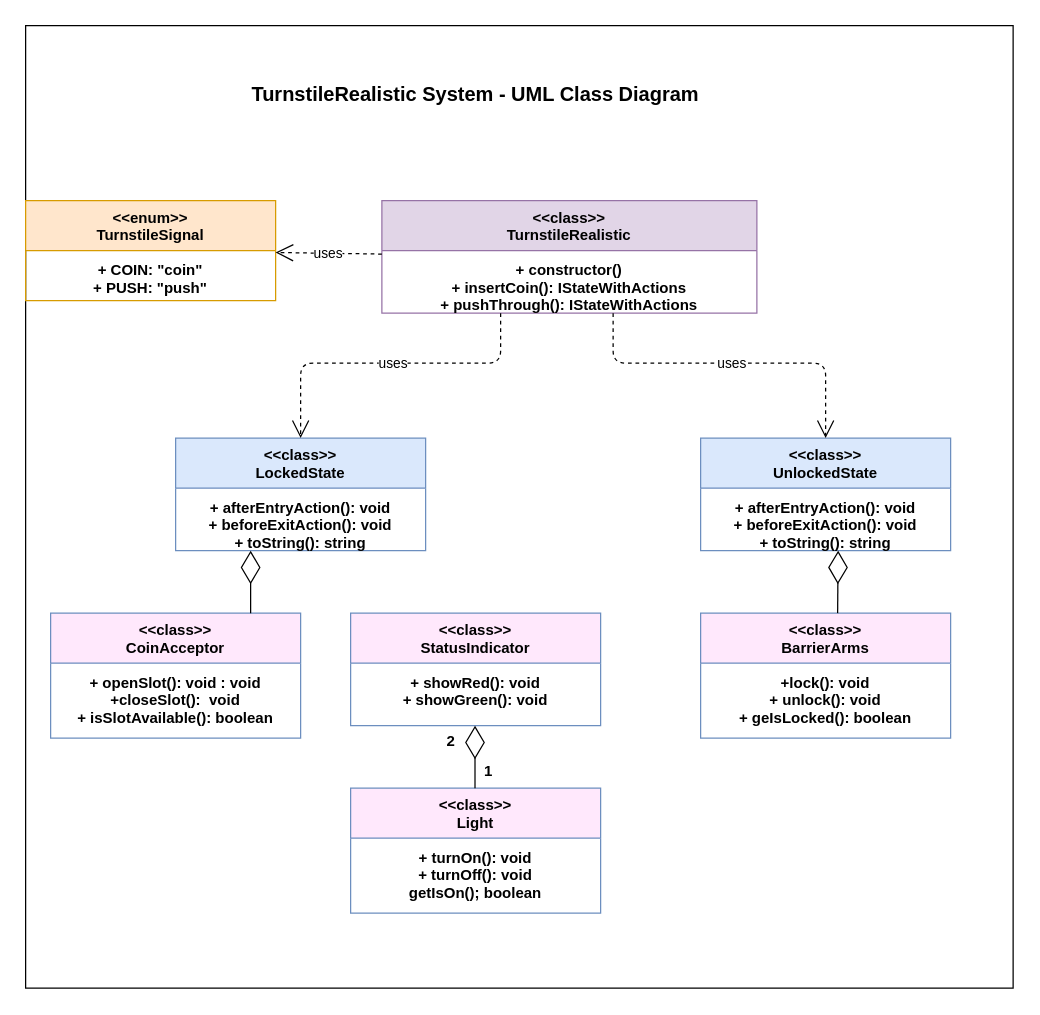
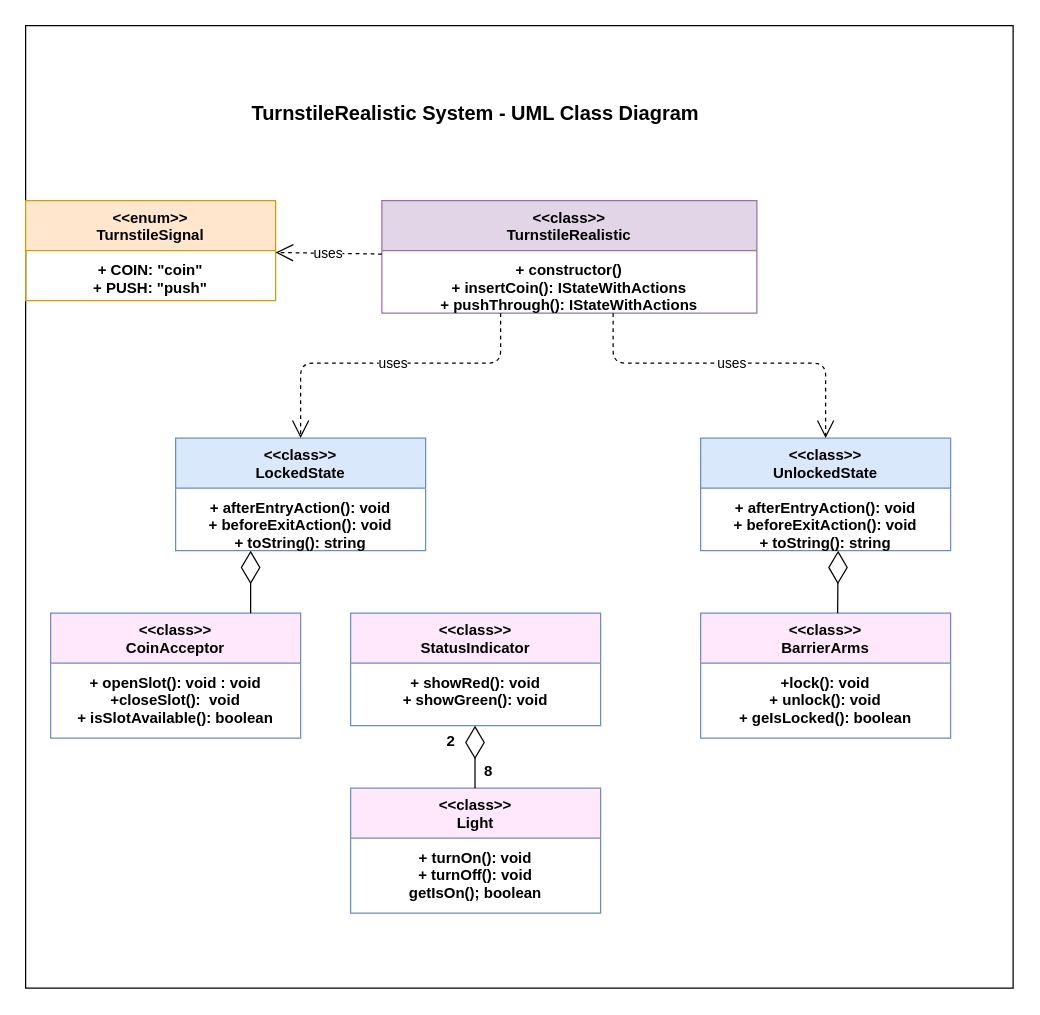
node "TurnstileRealistic System - UML Class Diagram": moved (476, 94) -> (476, 113)
node "1": label "1" -> "8"
